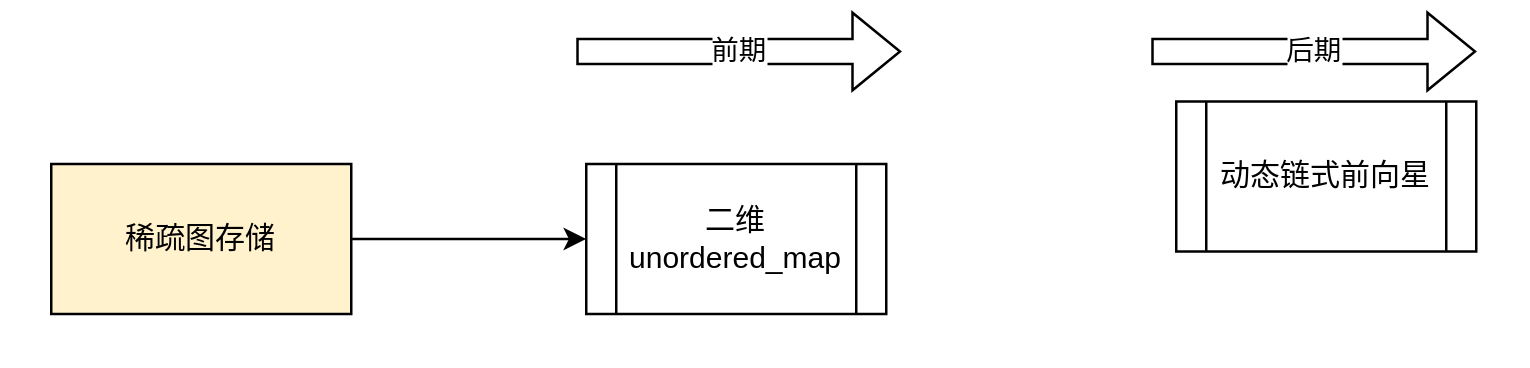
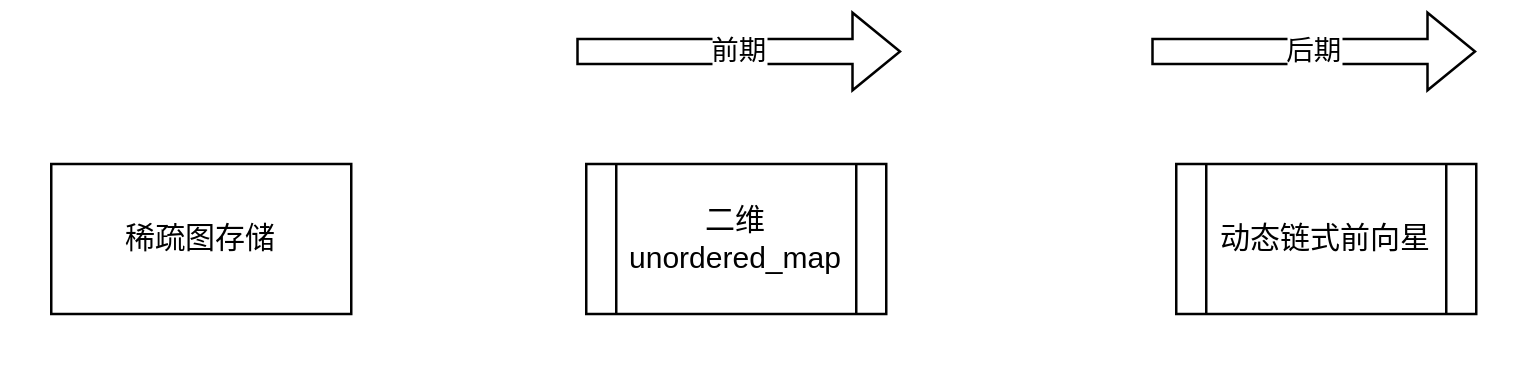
node "动态链式前向星": moved (1326, 176) -> (1326, 239)
node "稀疏图存储": fillcolor #fff2cc -> #ffffff
edge "稀疏图存储" -> "二维unordered_map": removed
